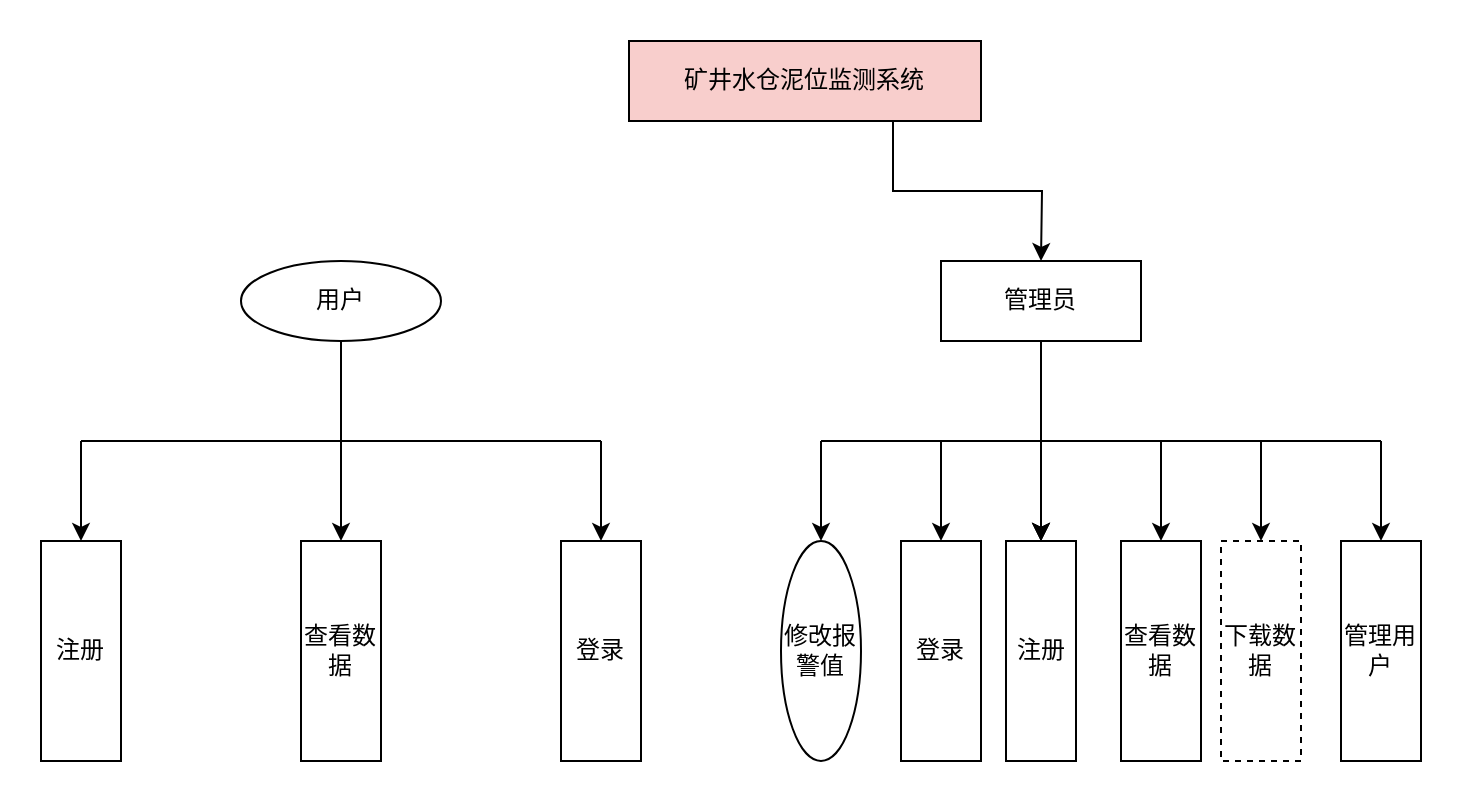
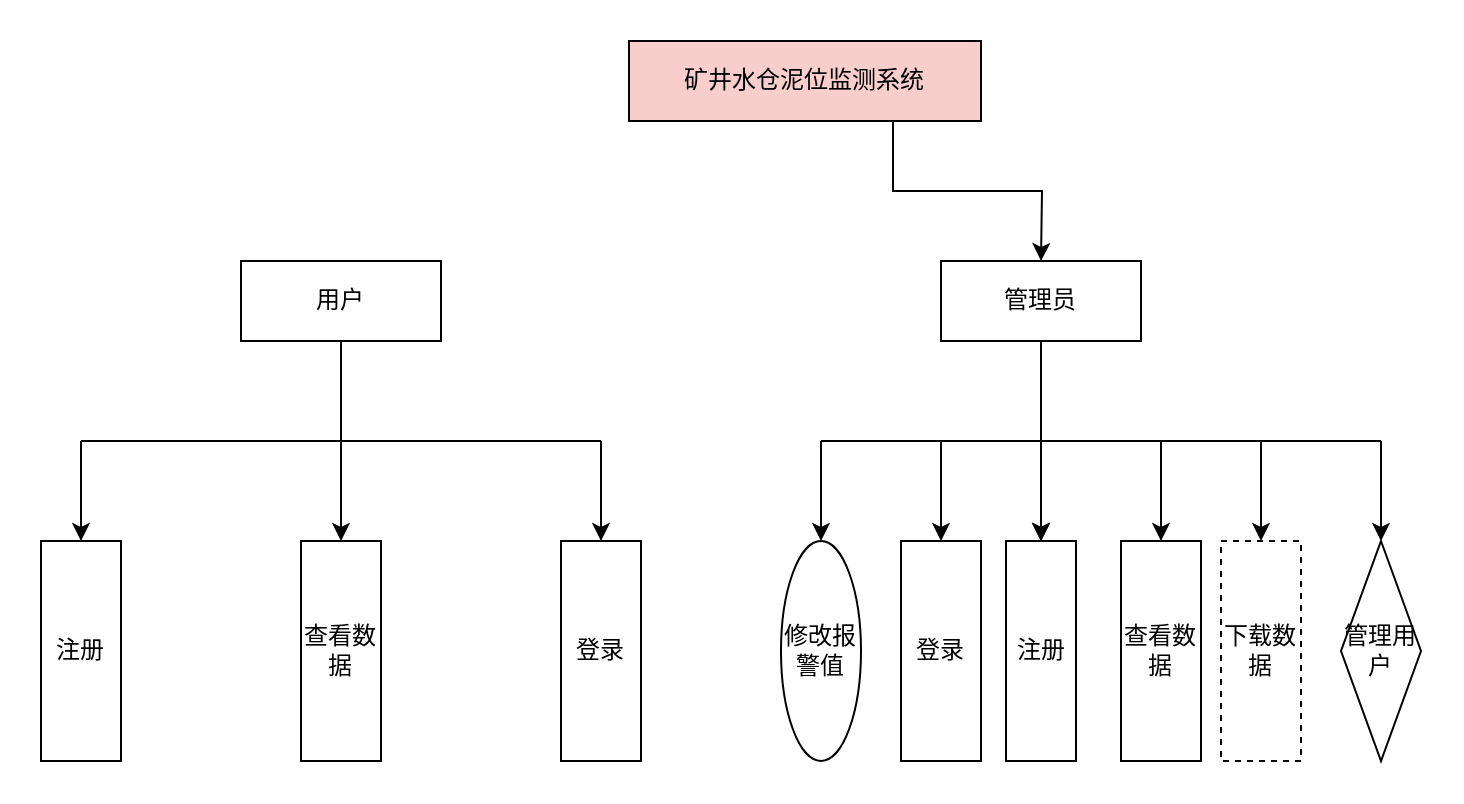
node "用户": shape ellipse -> rectangle
node "管理用户": shape rectangle -> diamond
